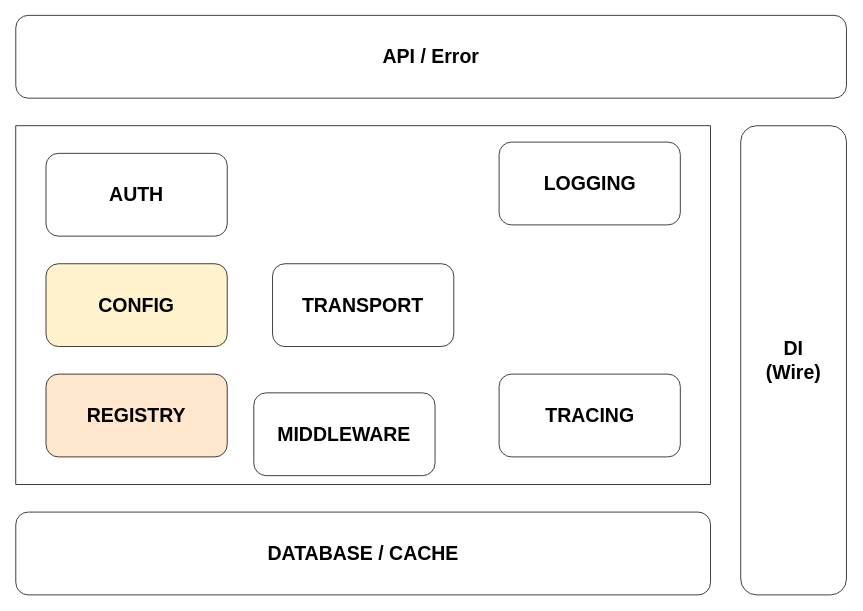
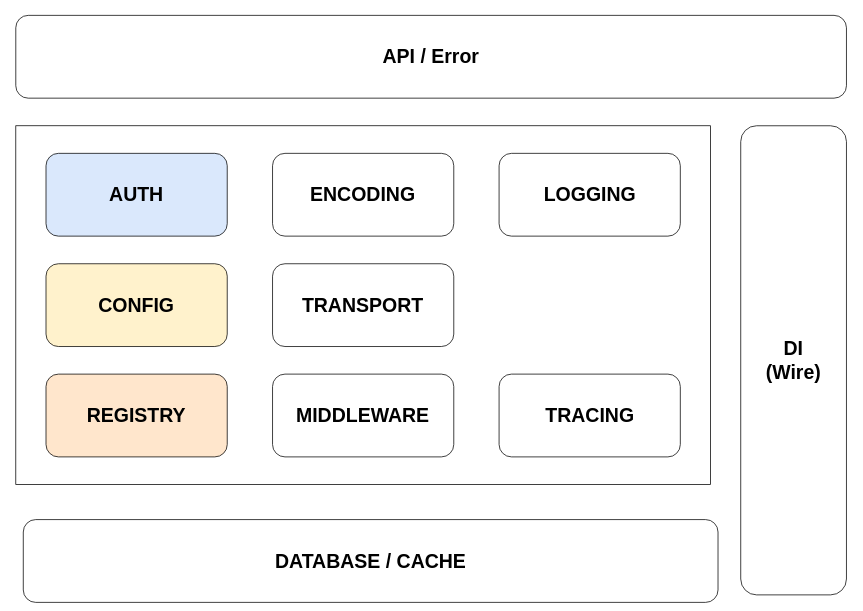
node "LOGGING": moved (590, 184) -> (590, 195)
node "AUTH": fillcolor #ffffff -> #dae8fc
node "ENCODING": added
node "MIDDLEWARE": moved (344, 434) -> (363, 416)
node "DATABASE / CACHE": moved (363, 554) -> (370, 561)
